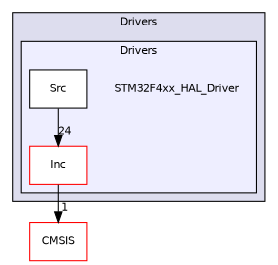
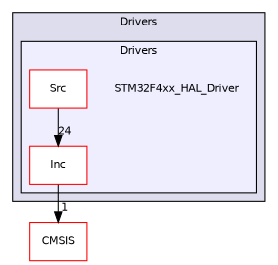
node "Src": color black -> red
